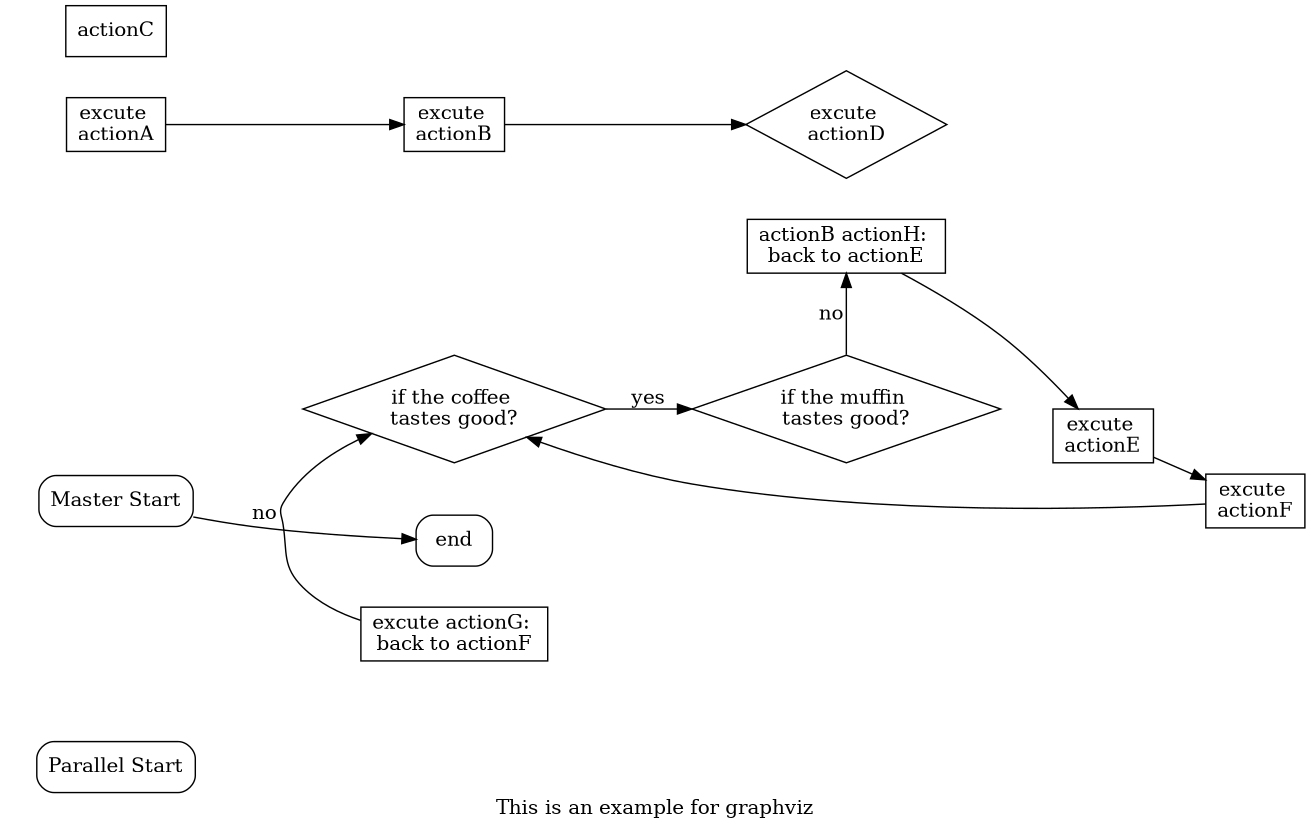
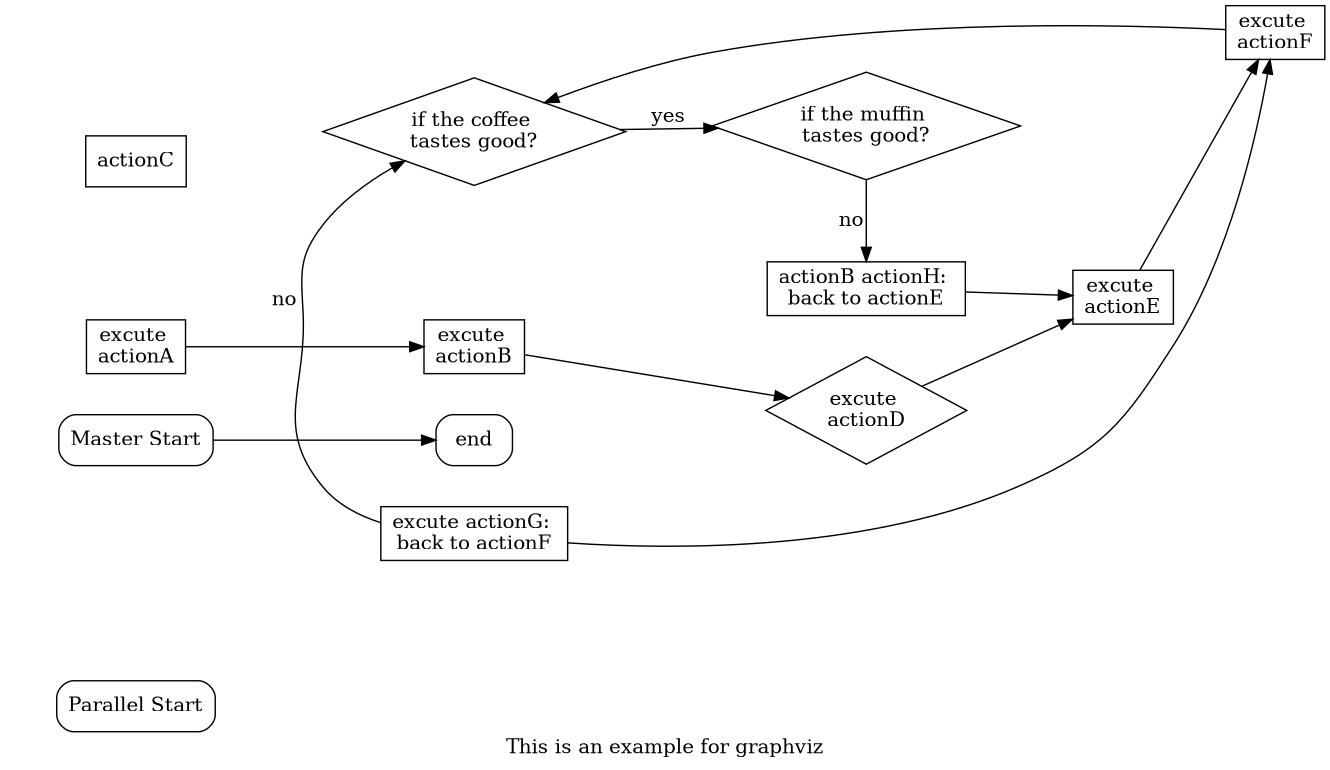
edge "excute actionD" -> "excute actionE": added
edge "excute actionG: back to actionF" -> "excute actionF": added
